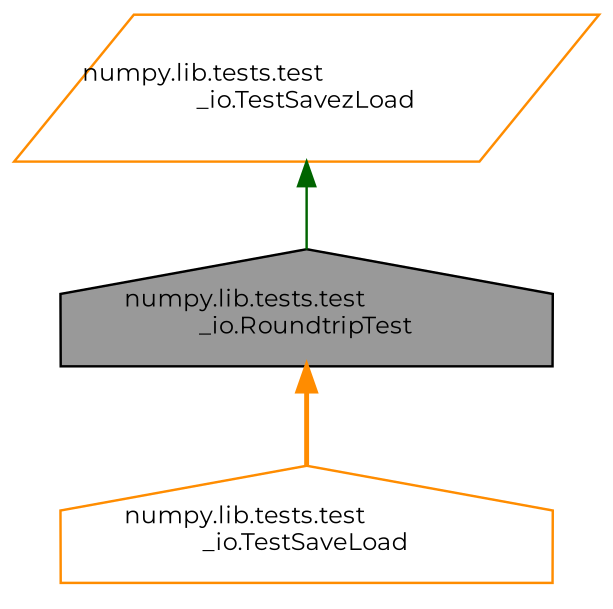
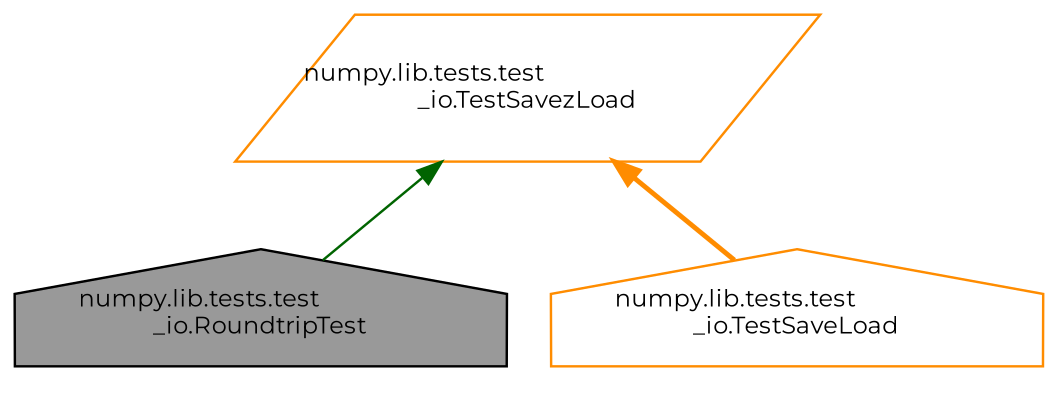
edge "numpy.lib.tests.test _io.TestSaveLoad" -> "numpy.lib.tests.test _io.RoundtripTest": now "numpy.lib.tests.test _io.TestSaveLoad" -> "numpy.lib.tests.test _io.TestSavezLoad"
